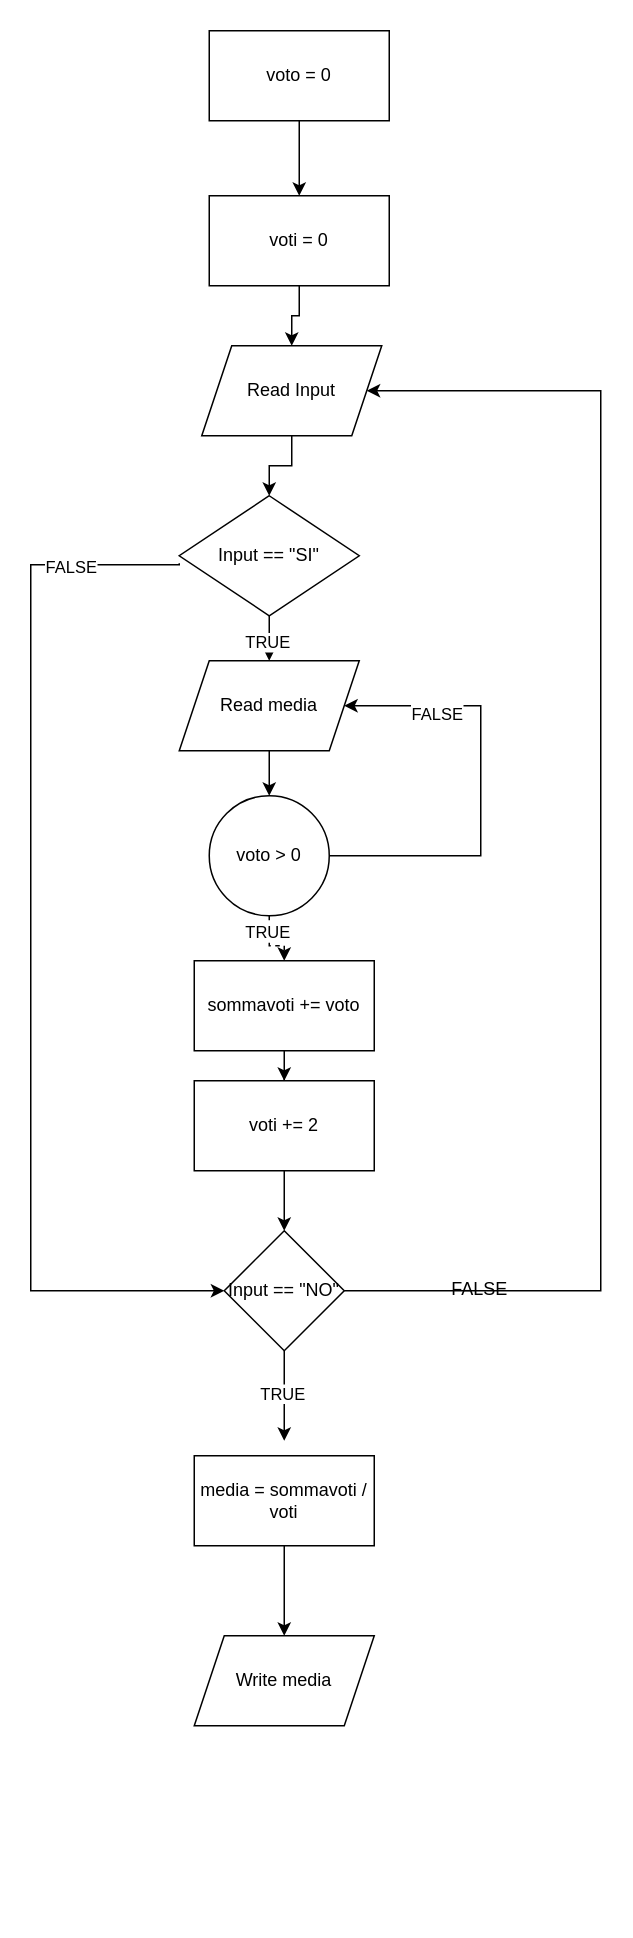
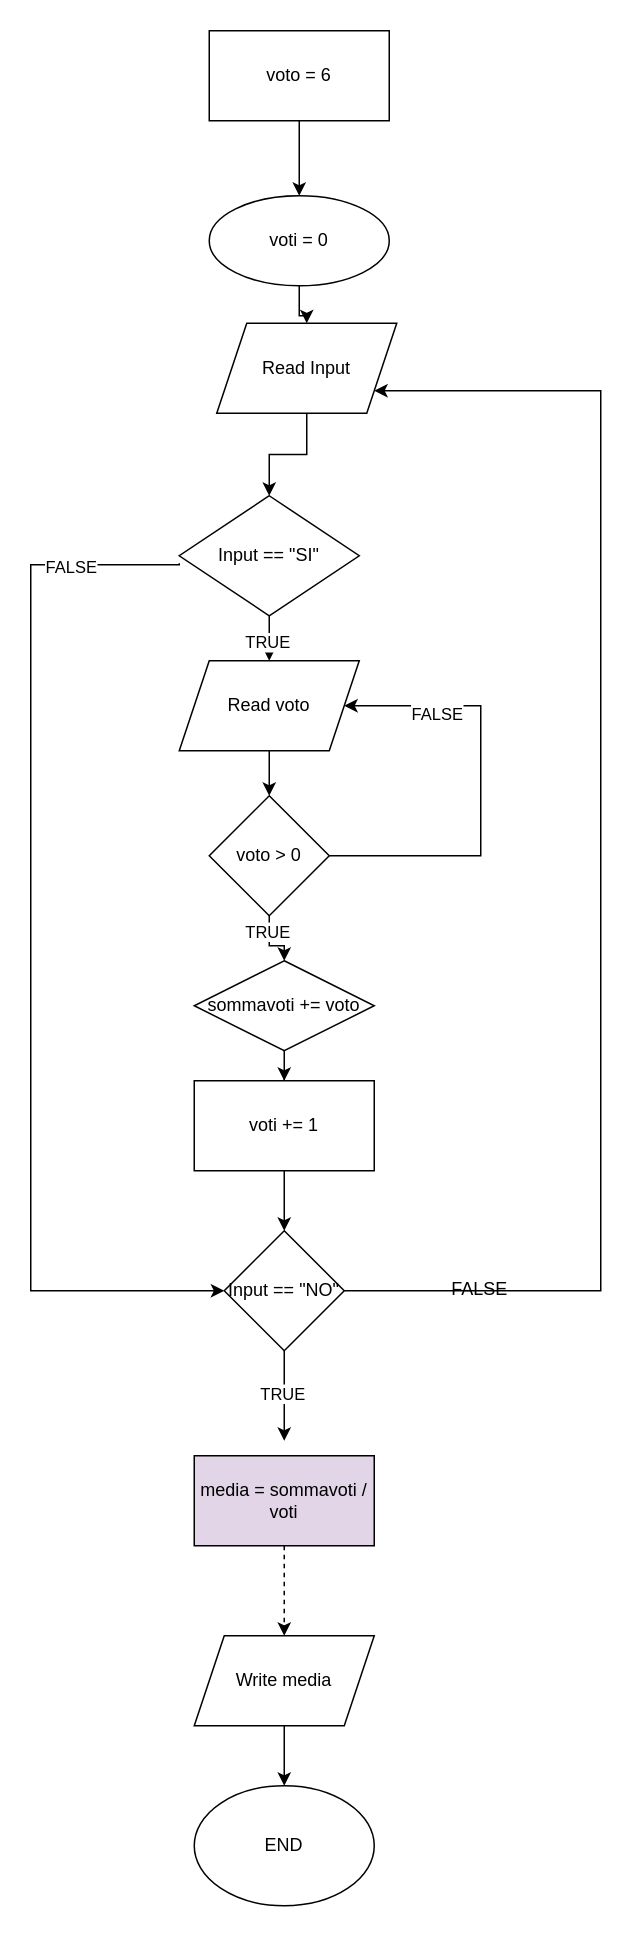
node "voto = 0": label "voto = 0" -> "voto = 6"
node "voti = 0": shape rectangle -> ellipse
node "Read Input": moved (292, 391) -> (307, 368)
node "Read media": label "Read media" -> "Read voto"
node "voto > 0": shape ellipse -> diamond
edge "voto > 0" -> "sommavoti += voto": style dashed -> solid
node "sommavoti += voto": shape rectangle -> diamond
node "voti += 2": label "voti += 2" -> "voti += 1"
node "media = sommavoti / voti": fillcolor #ffffff -> #e1d5e7
edge "media = sommavoti / voti" -> "Write media": style solid -> dashed
edge "Write media" -> "END": added
node "END": added
